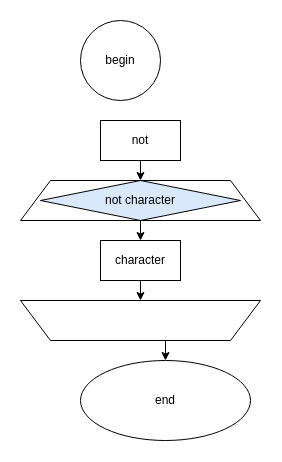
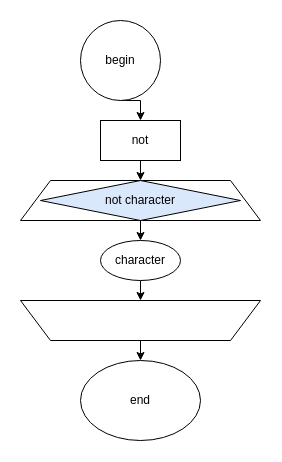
edge "begin" -> "not": added
node "character": shape rectangle -> ellipse
node "end": size 170x80 -> 120x80
